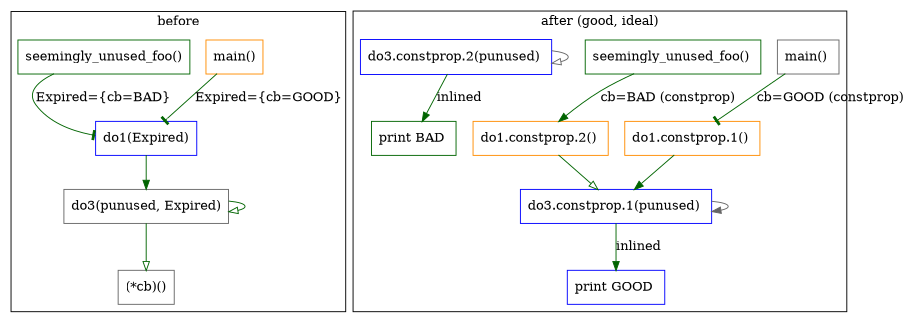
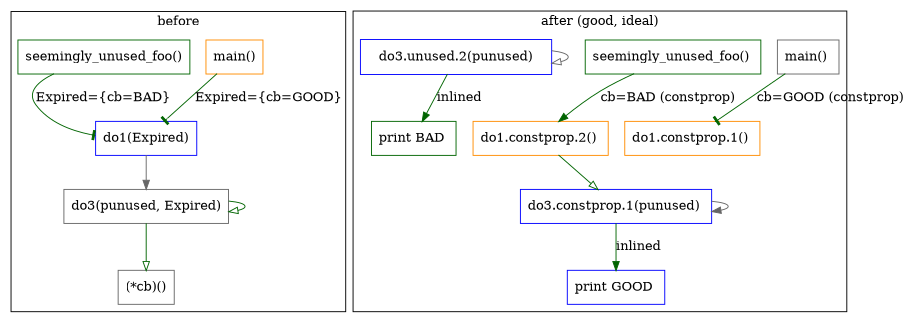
node "do3.constprop.2(punused)": label "do3.constprop.2(punused)" -> "do3.unused.2(punused)"
edge "do1(Expired)" -> "do3(punused, Expired)": color darkgreen -> gray40
edge "do1.constprop.1()" -> "do3.constprop.1(punused)": removed
